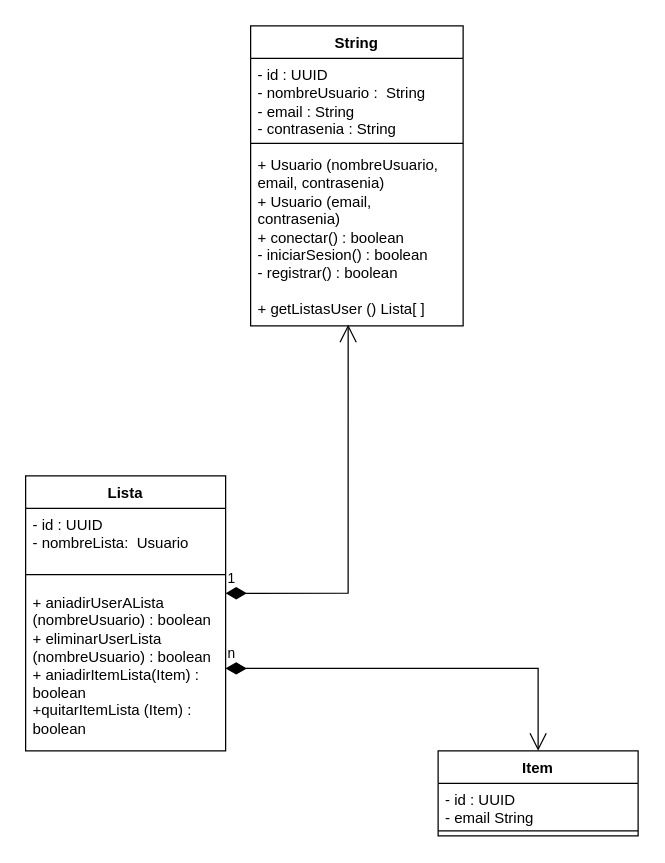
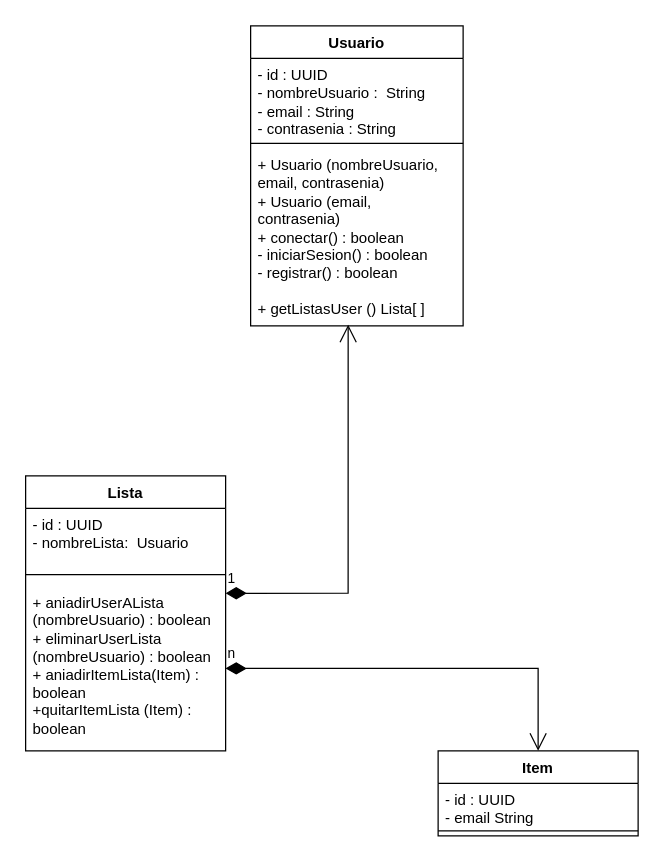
node "String": label "String" -> "Usuario"
